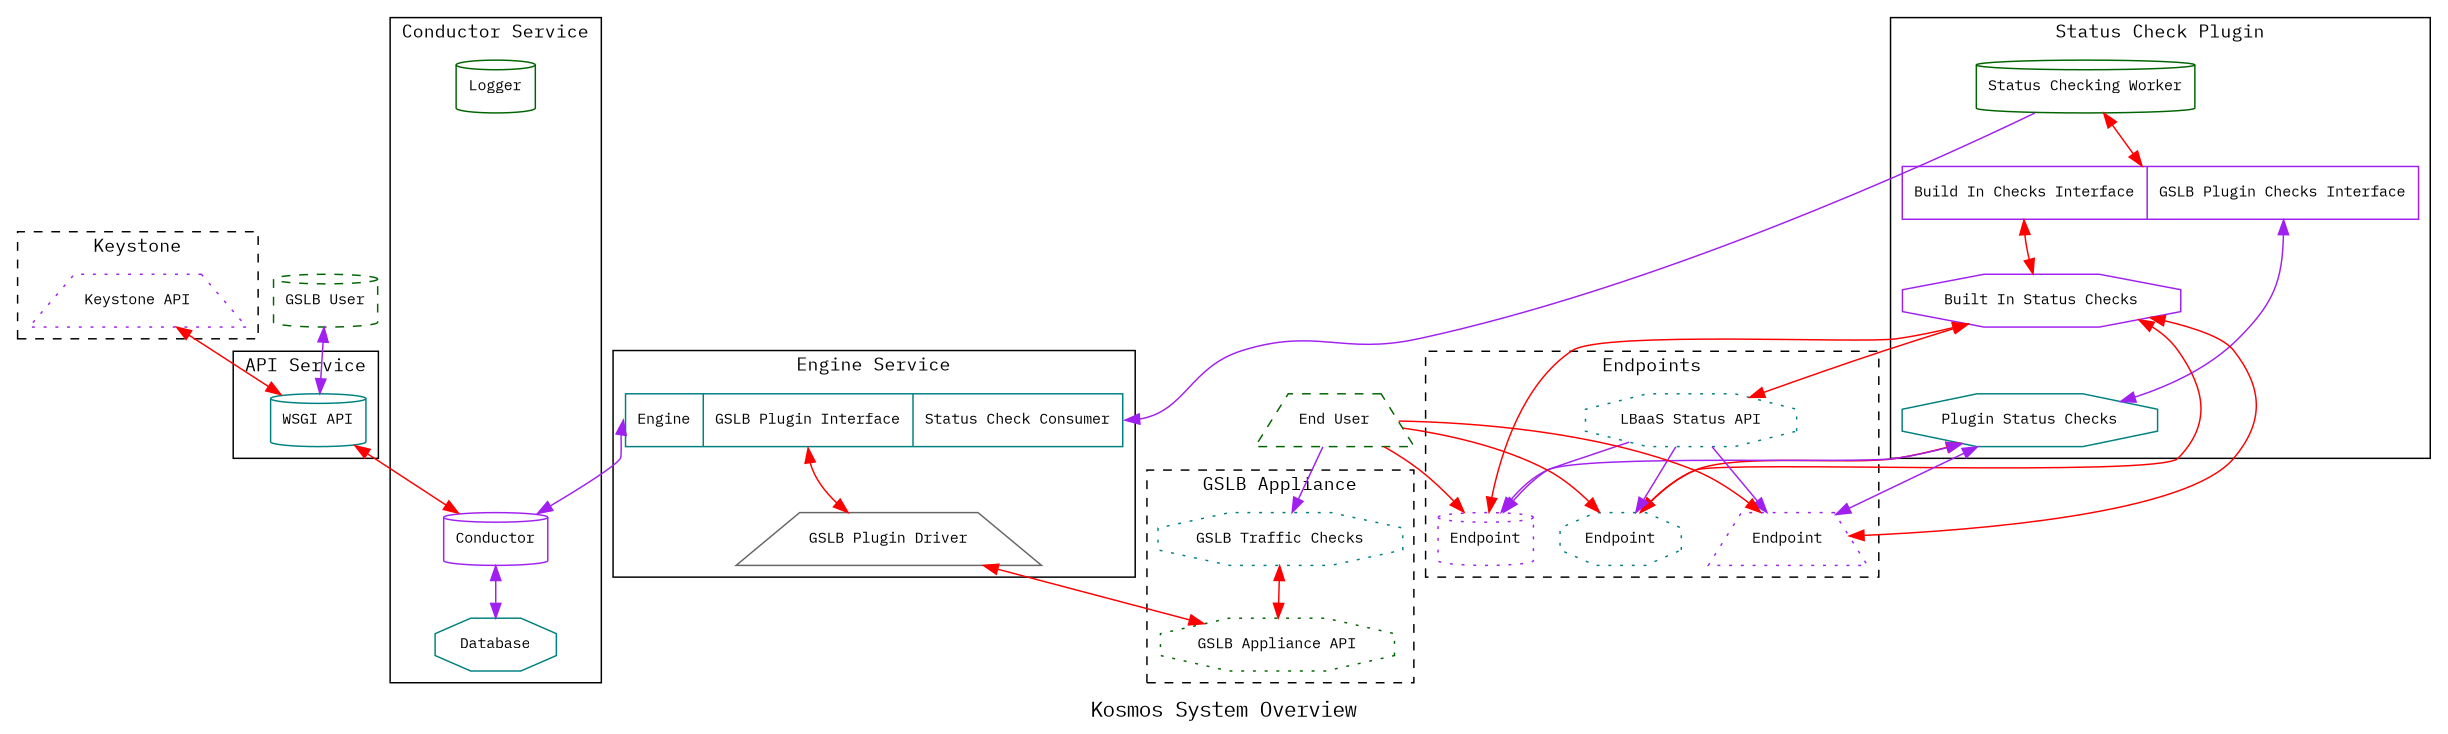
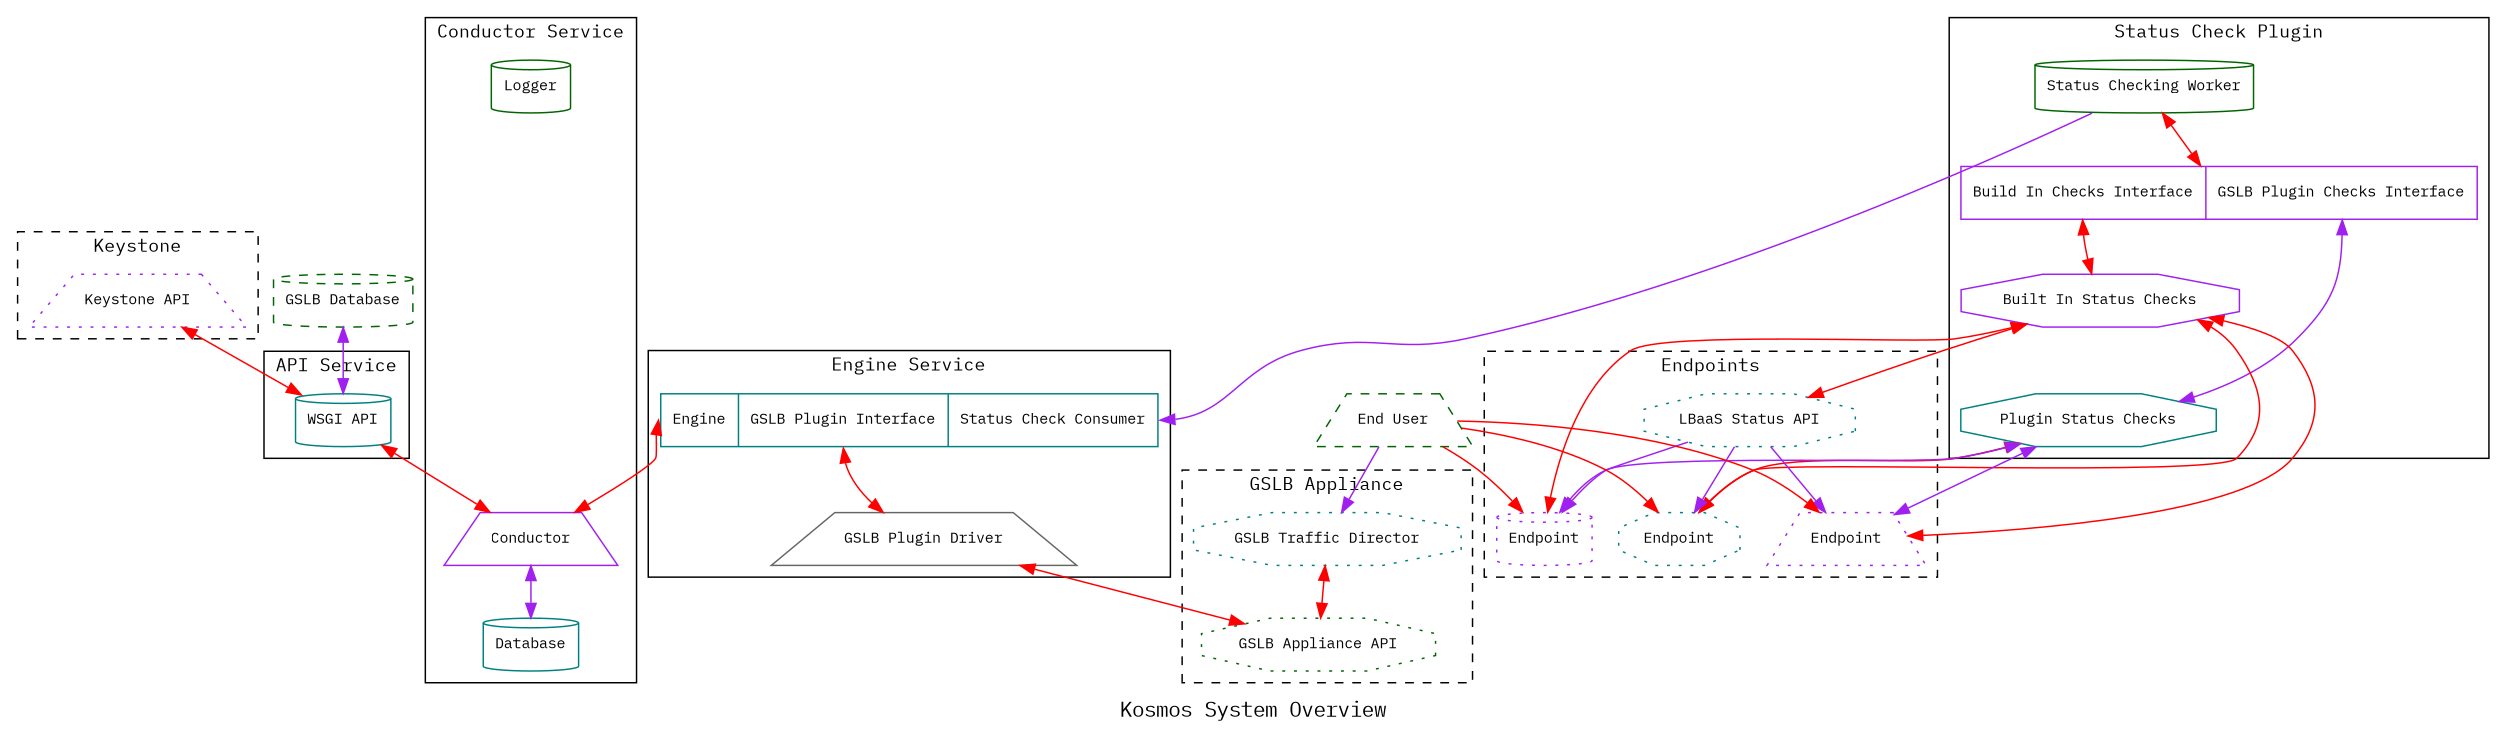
node "GSLB User": label "GSLB User" -> "GSLB Database"
edge "Engine" -- "Conductor": color purple -> red
node "Conductor": shape cylinder -> trapezium
node "GSLB Traffic Checks": label "GSLB Traffic Checks" -> "GSLB Traffic Director"
node "Database": shape octagon -> cylinder
